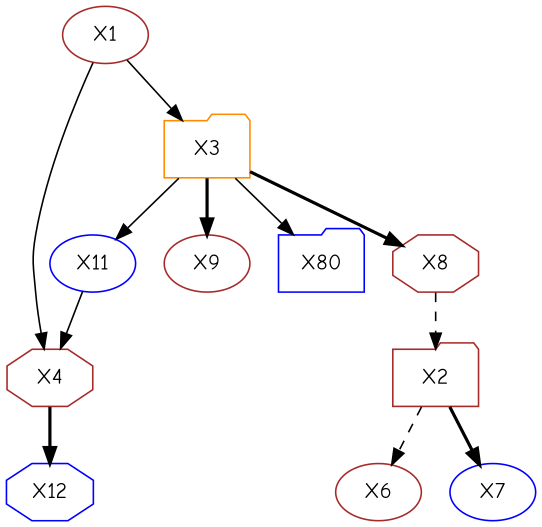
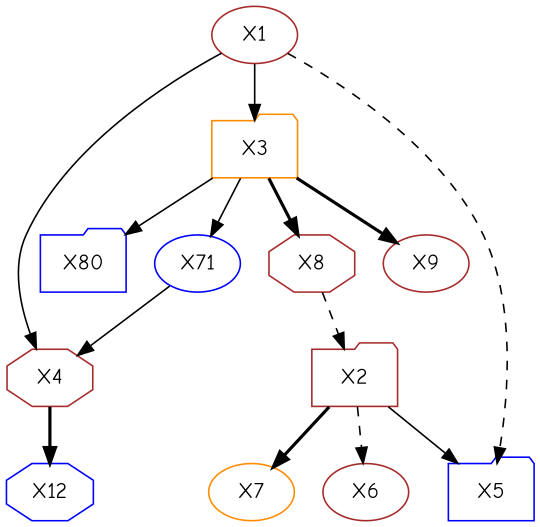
node "X11": label "X11" -> "X71"
node "X5": added
node "X7": color blue -> darkorange
